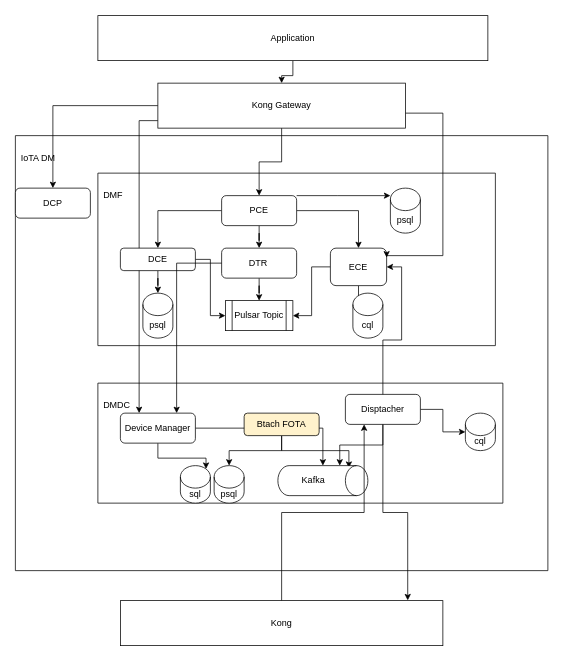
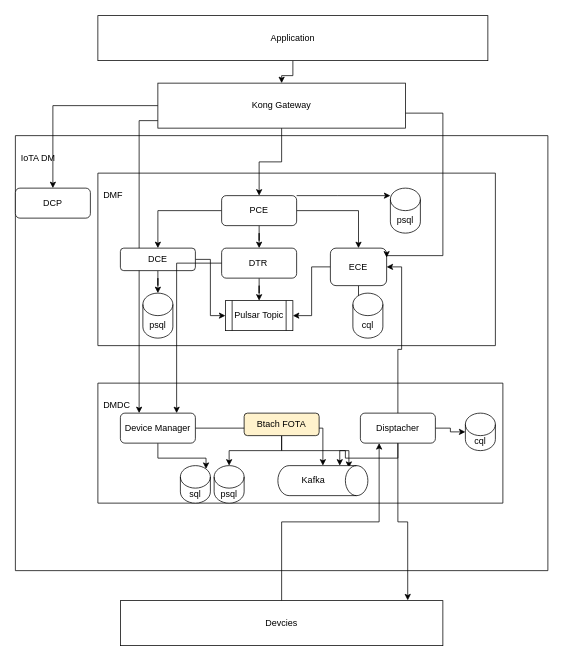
node "Disptacher": moved (383, 409) -> (398, 428)
node "Kong": label "Kong" -> "Devcies"
